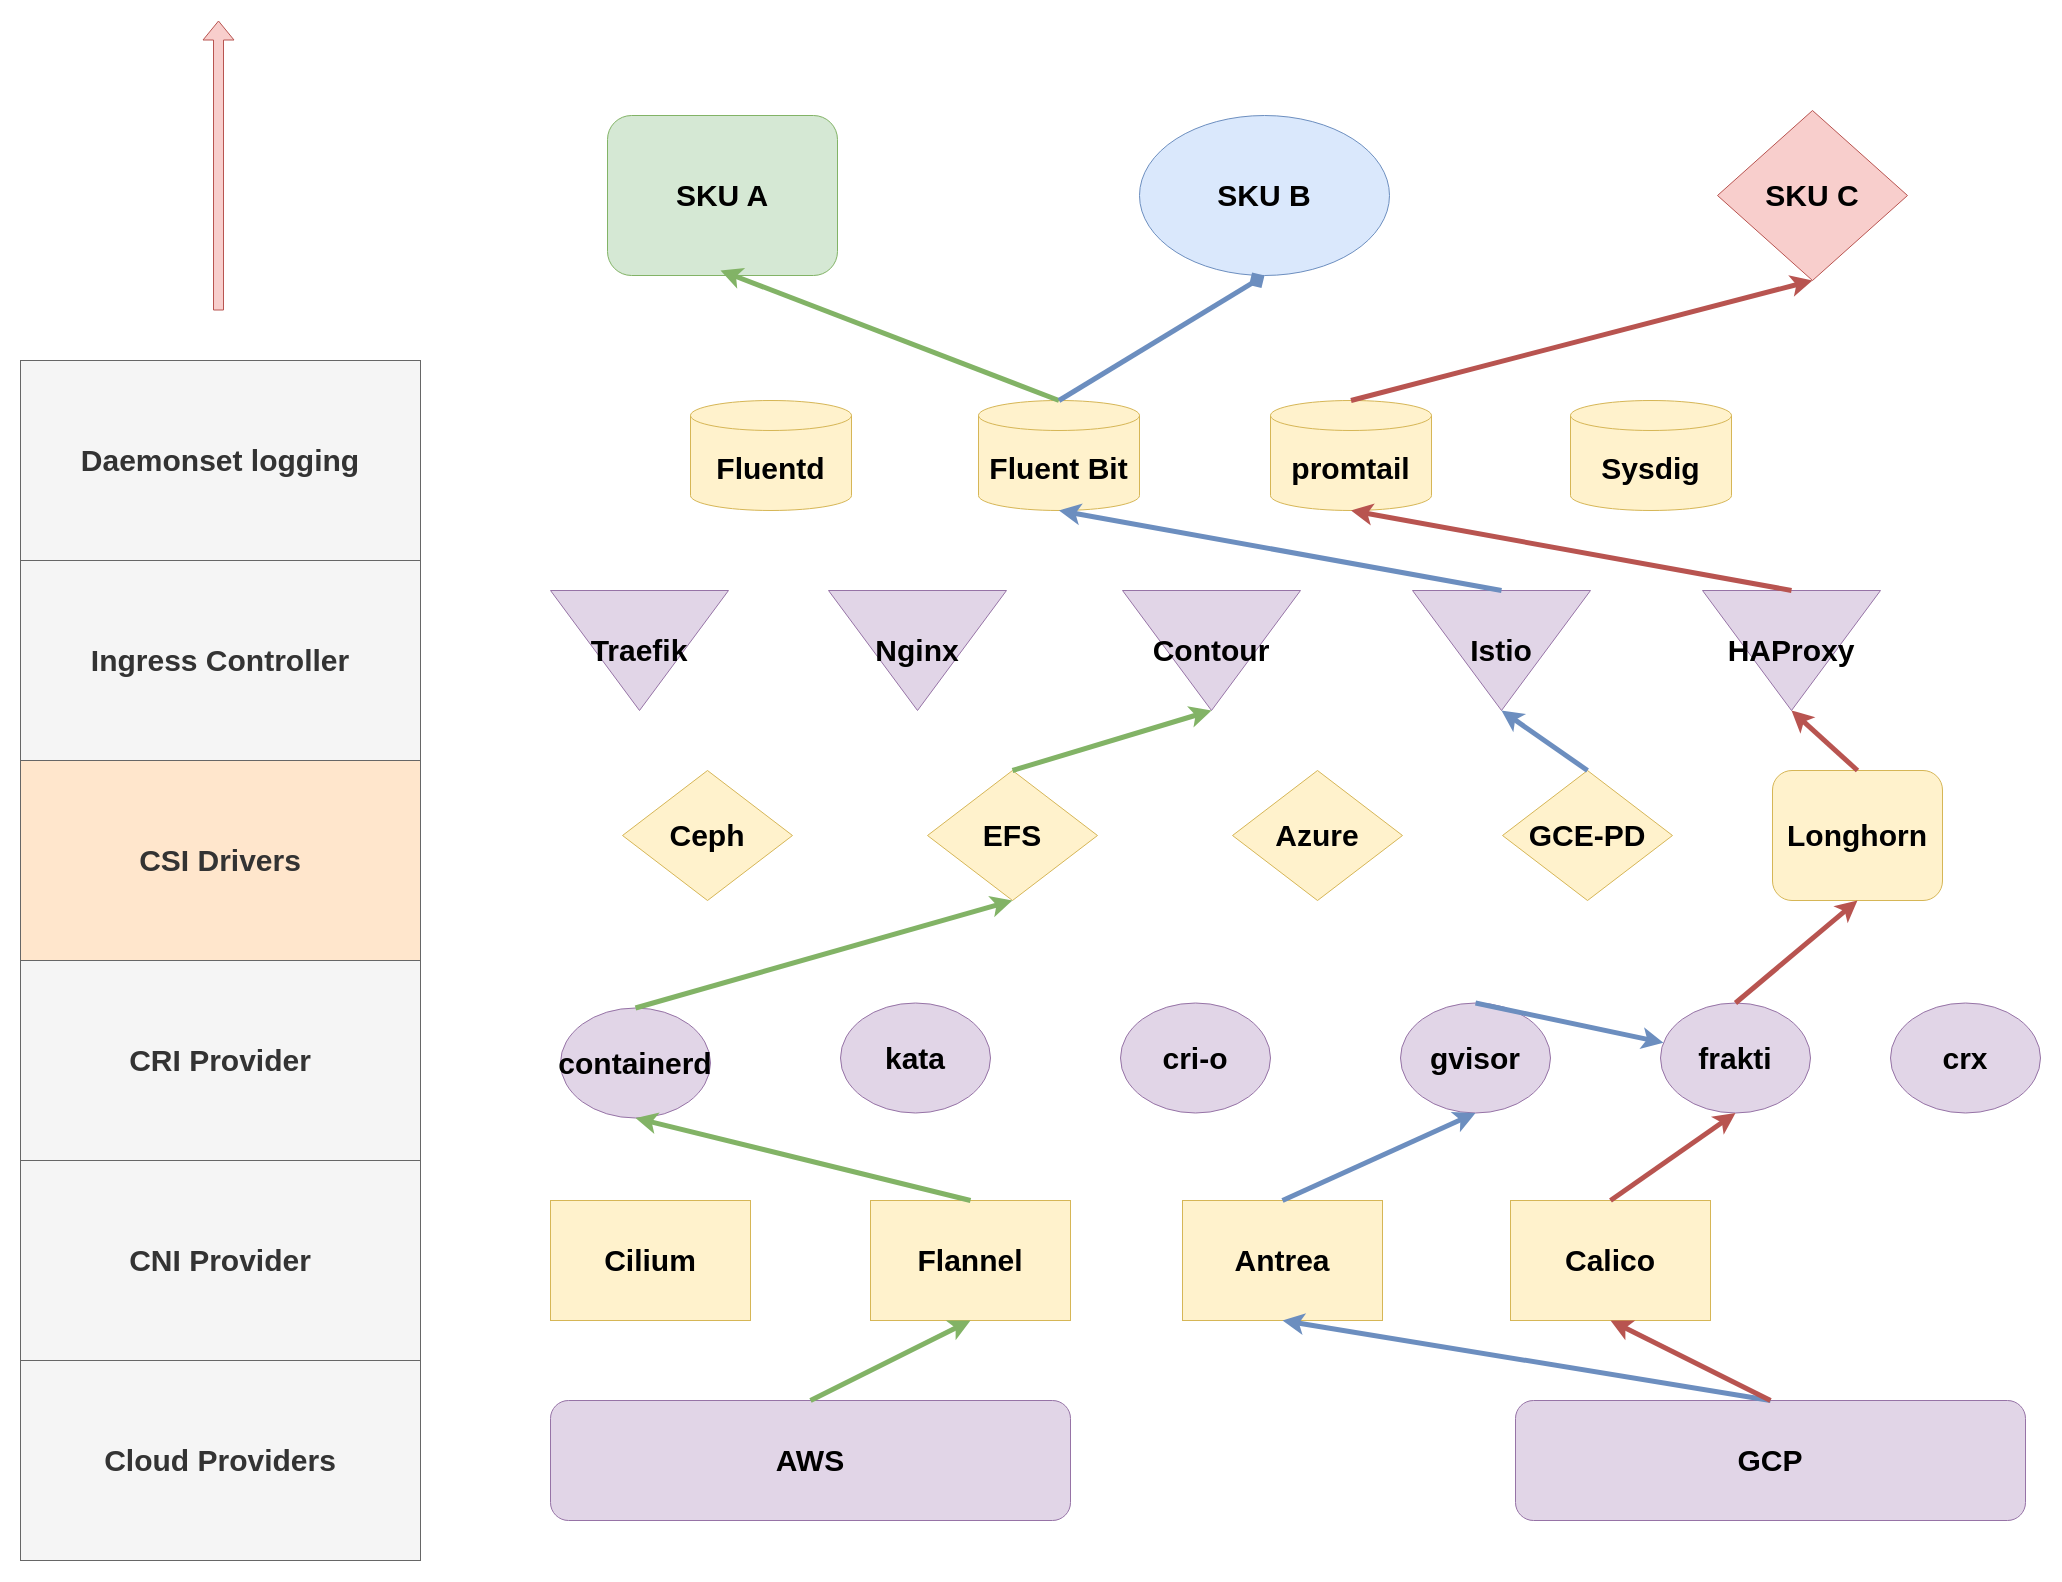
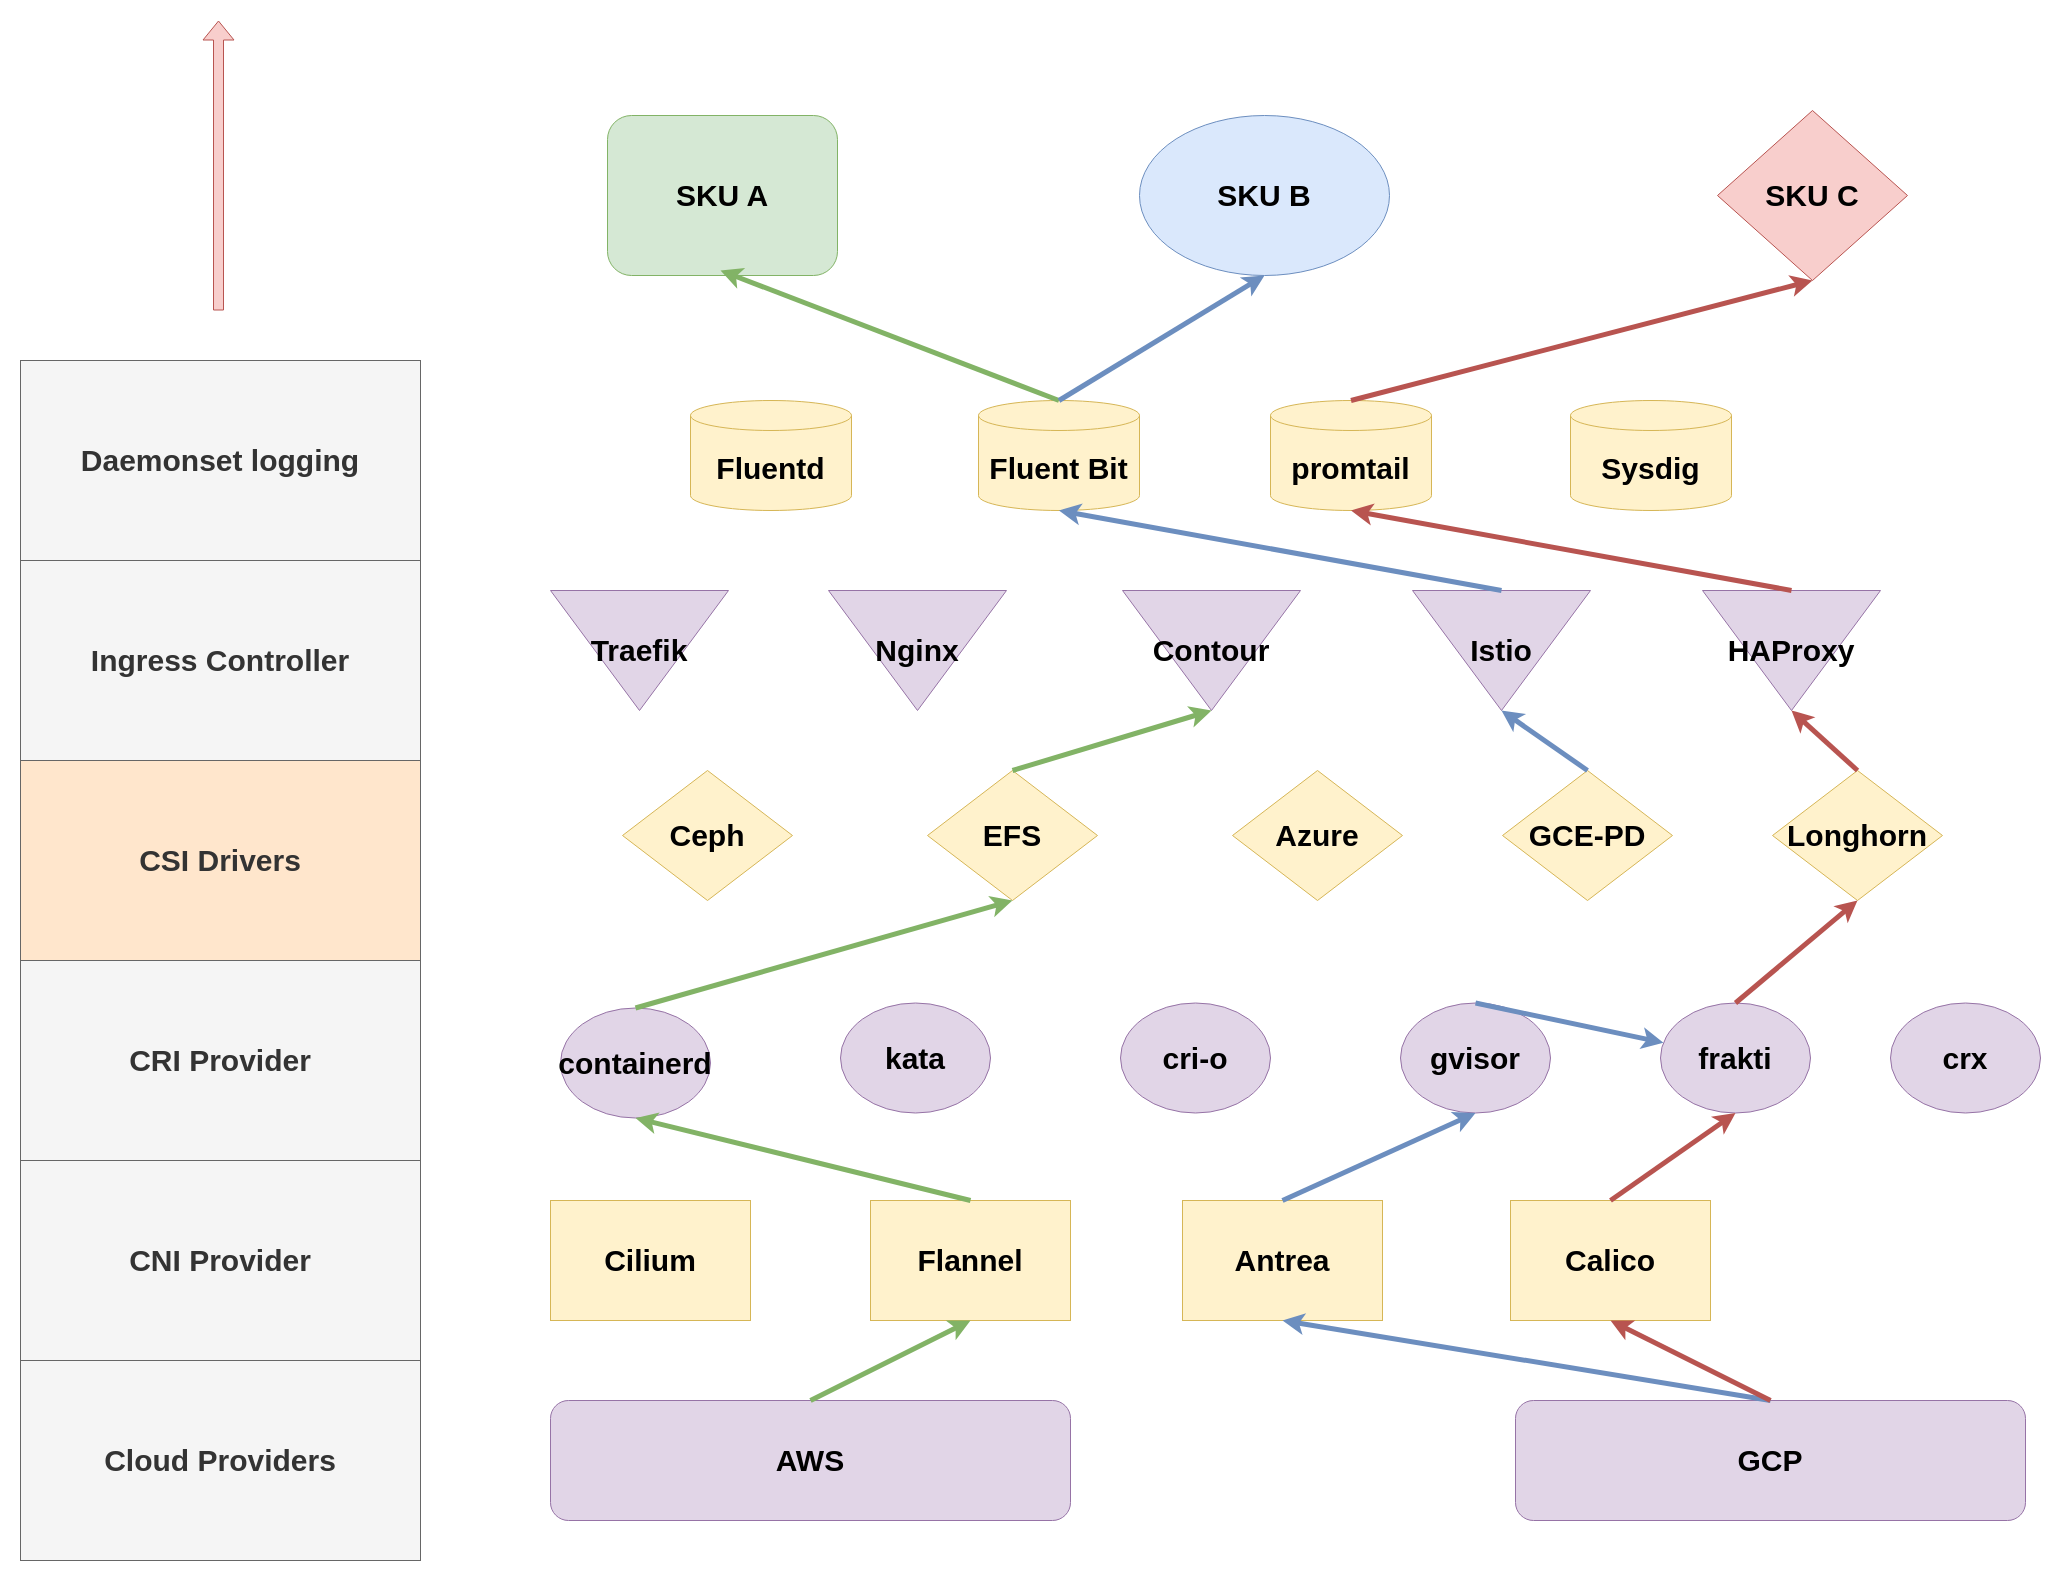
edge "Fluent Bit" -> "SKU B": arrowhead diamond -> classic
node "Longhorn": shape rounded rectangle -> diamond
